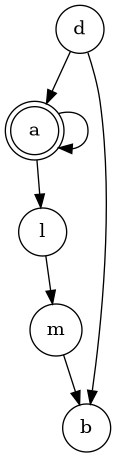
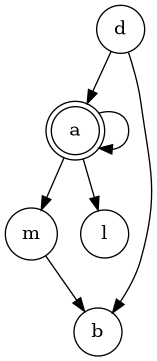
edge "l" -> "m": now "a" -> "m"
